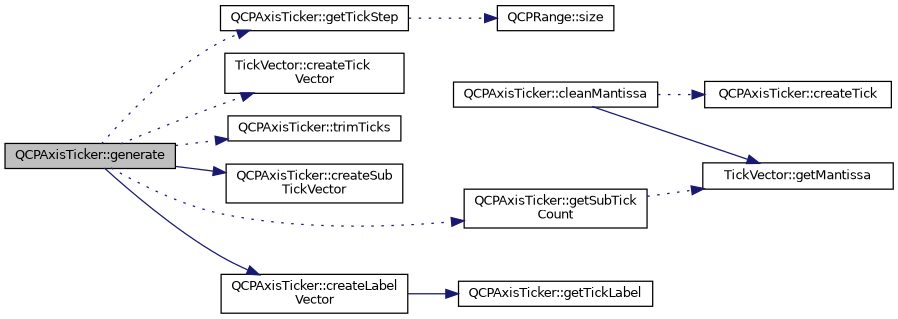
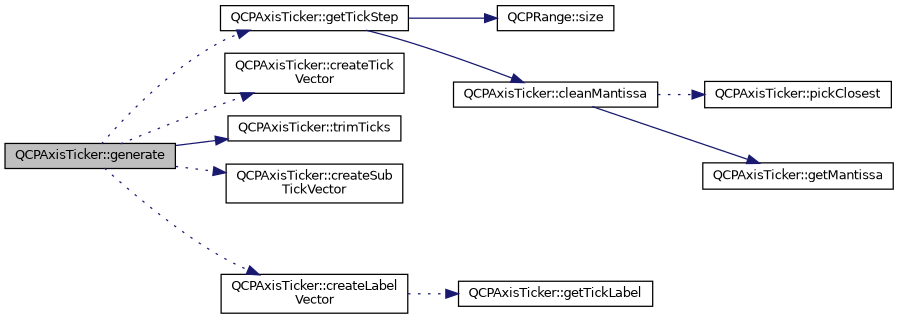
edge "QCPAxisTicker::getTickStep" -> "QCPRange::size": style dotted -> solid
edge "QCPAxisTicker::getTickStep" -> "QCPAxisTicker::cleanMantissa": added
node "TickVector::createTick Vector": label "TickVector::createTick Vector" -> "QCPAxisTicker::createTick Vector"
node "QCPAxisTicker::createTick": label "QCPAxisTicker::createTick" -> "QCPAxisTicker::pickClosest"
edge "QCPAxisTicker::generate" -> "QCPAxisTicker::trimTicks": style dotted -> solid
edge "QCPAxisTicker::generate" -> "QCPAxisTicker::createSub TickVector": style solid -> dotted
node "TickVector::getMantissa": label "TickVector::getMantissa" -> "QCPAxisTicker::getMantissa"
node "QCPAxisTicker::getSubTick Count": removed
edge "QCPAxisTicker::generate" -> "QCPAxisTicker::createLabel Vector": style solid -> dotted
edge "QCPAxisTicker::createLabel Vector" -> "QCPAxisTicker::getTickLabel": style solid -> dotted
